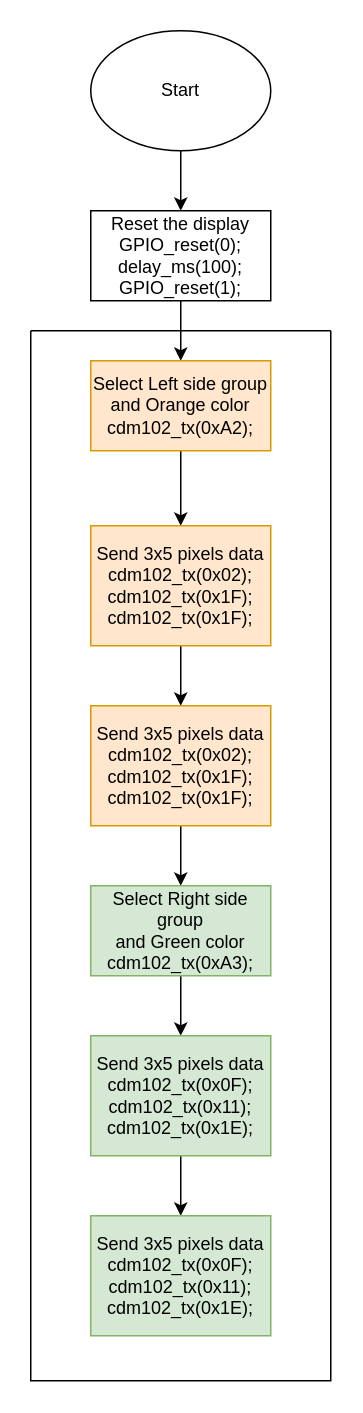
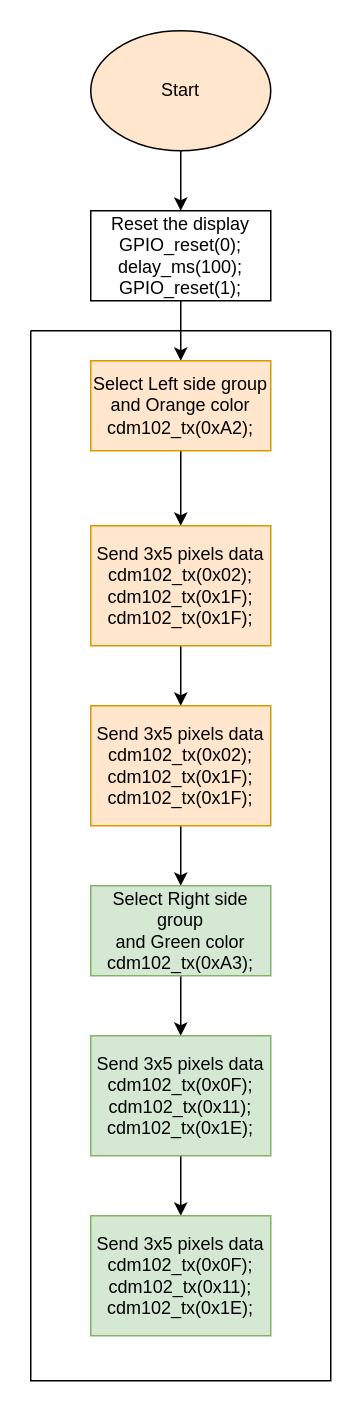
node "Start": fillcolor #ffffff -> #ffe6cc
